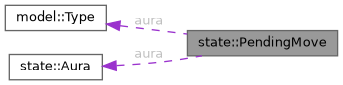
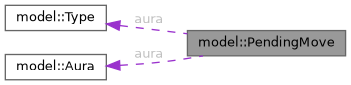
node "state::PendingMove": label "state::PendingMove" -> "model::PendingMove"
node "state::Aura": label "state::Aura" -> "model::Aura"
